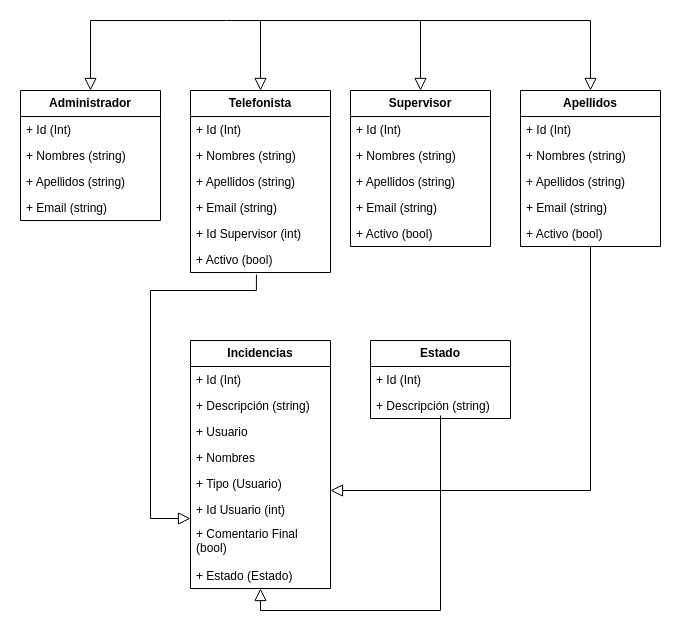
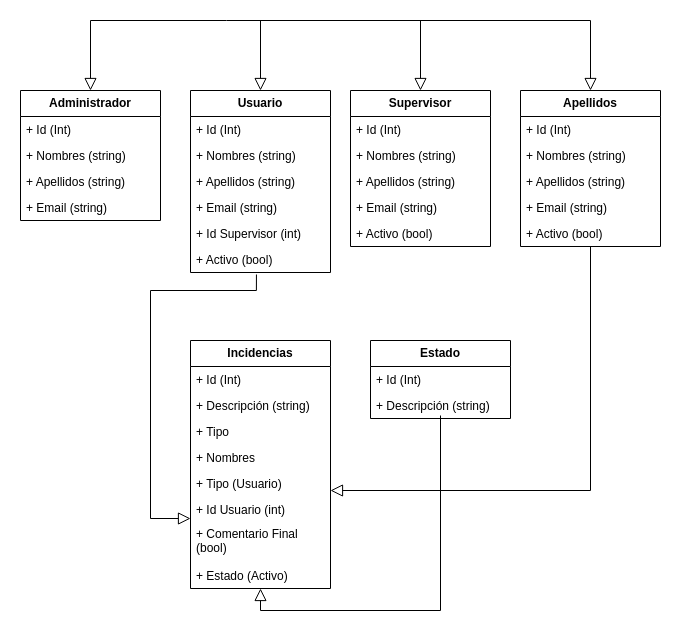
node "Telefonista": label "Telefonista" -> "Usuario"
node "+ Usuario": label "+ Usuario" -> "+ Tipo"
node "+ Estado (Estado)": label "+ Estado (Estado)" -> "+ Estado (Activo)"
